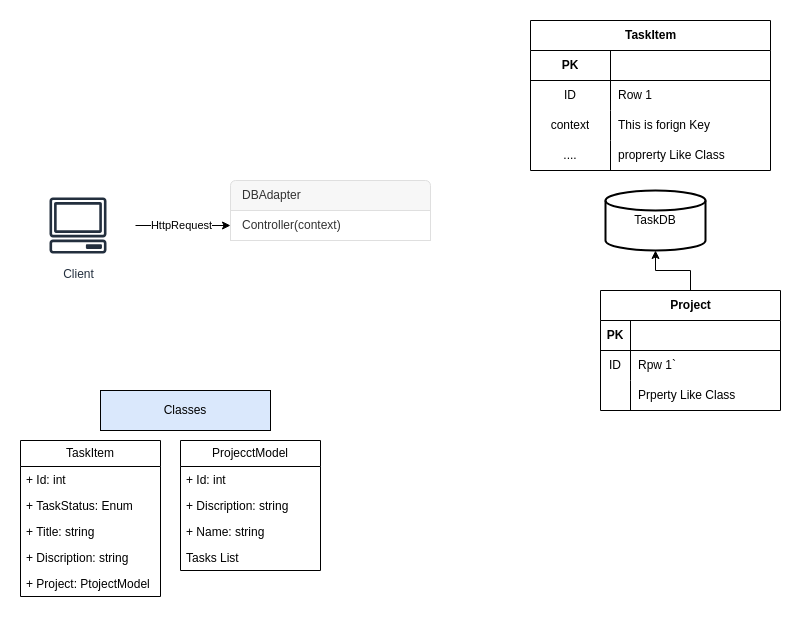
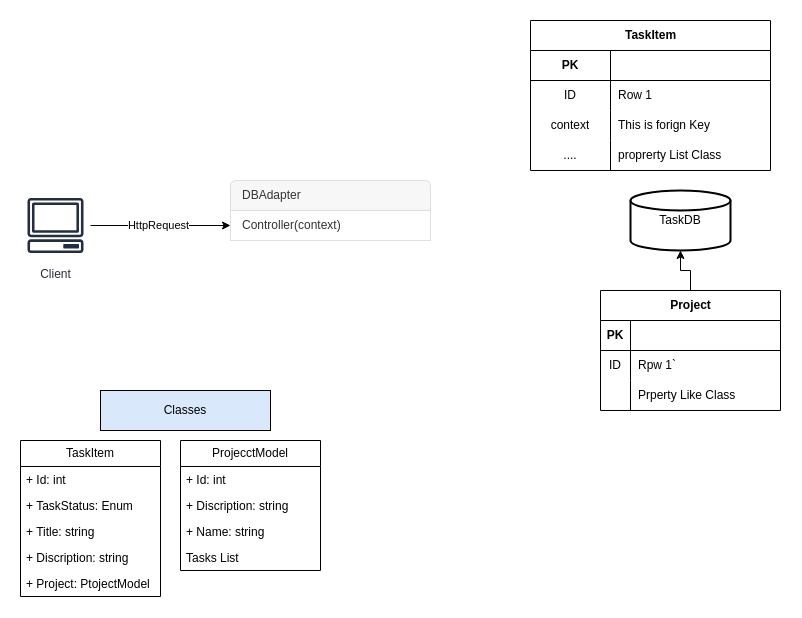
node "proprerty Like Class": label "proprerty Like Class" -> "proprerty List Class"
node "TaskDB": moved (656, 221) -> (681, 221)
node "Client": size 115x70 -> 70x70
